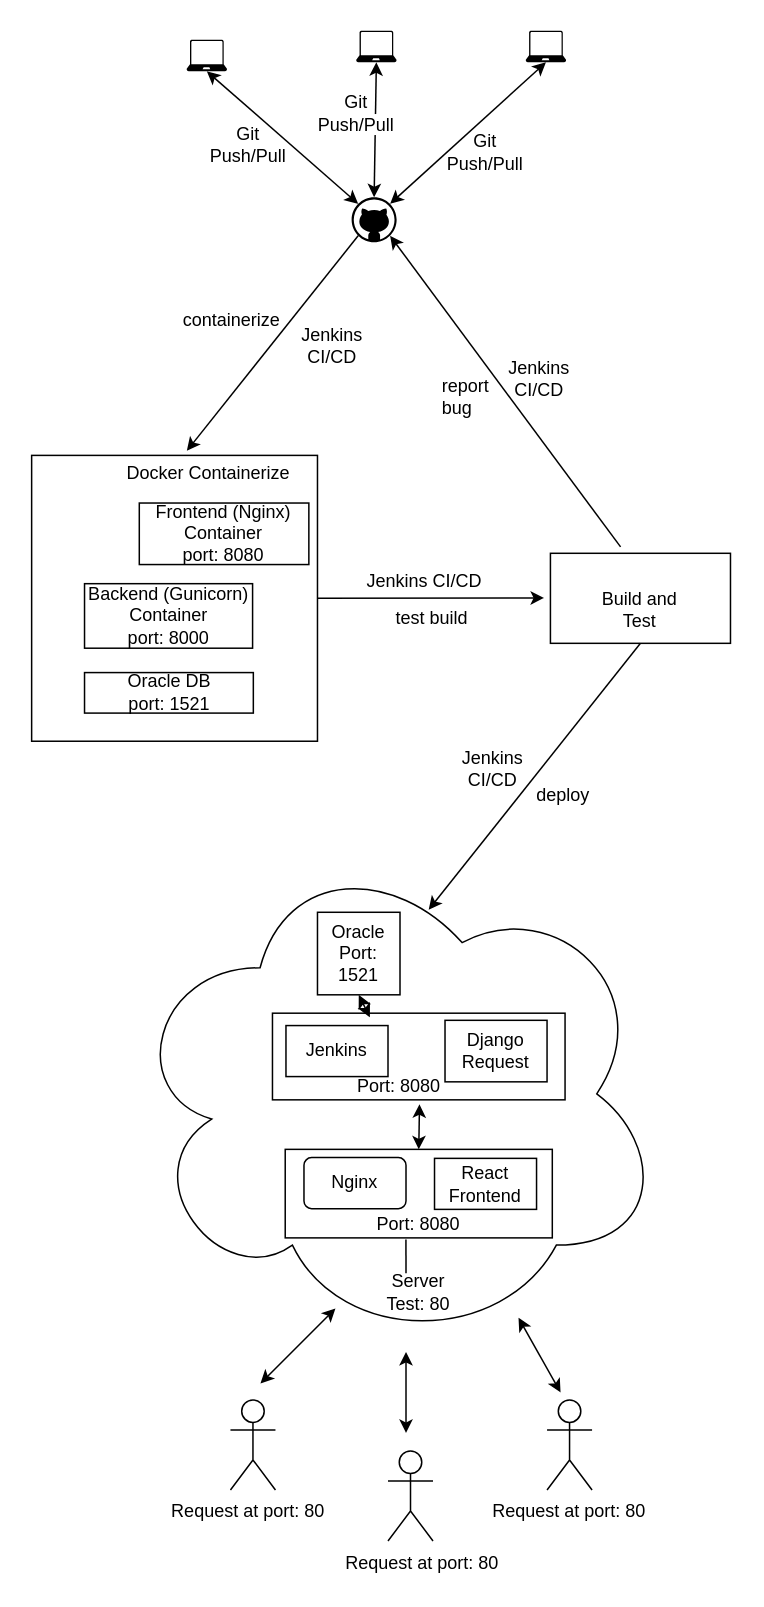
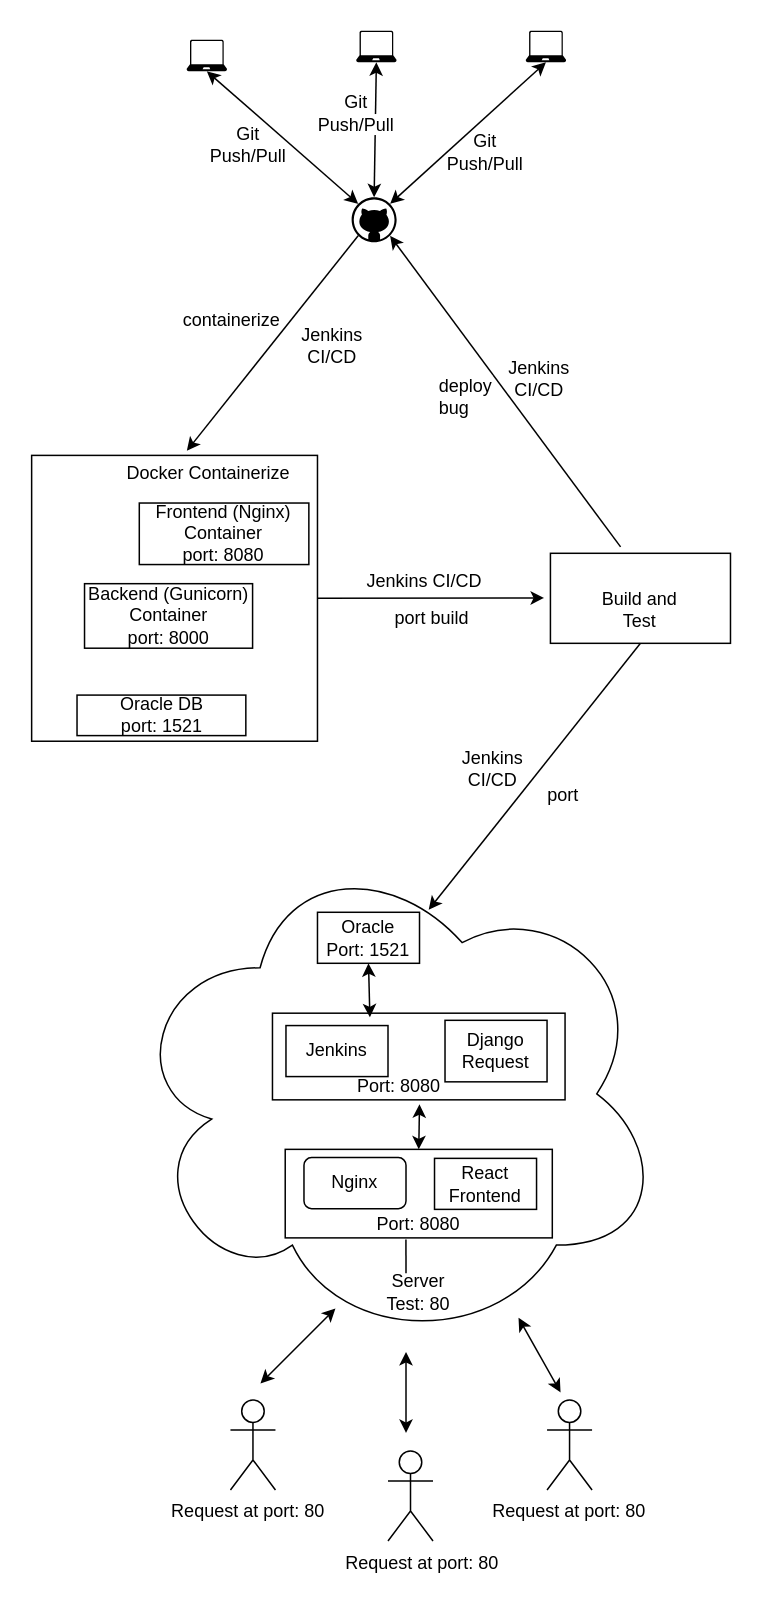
node "report bug": label "report bug" -> "deploy bug"
node "test build": label "test build" -> "port build"
node "Oracle DB port: 1521": moved (169, 693) -> (161, 715)
node "deploy": label "deploy" -> "port"
node "Oracle Port: 1521": size 83x83 -> 102x51
